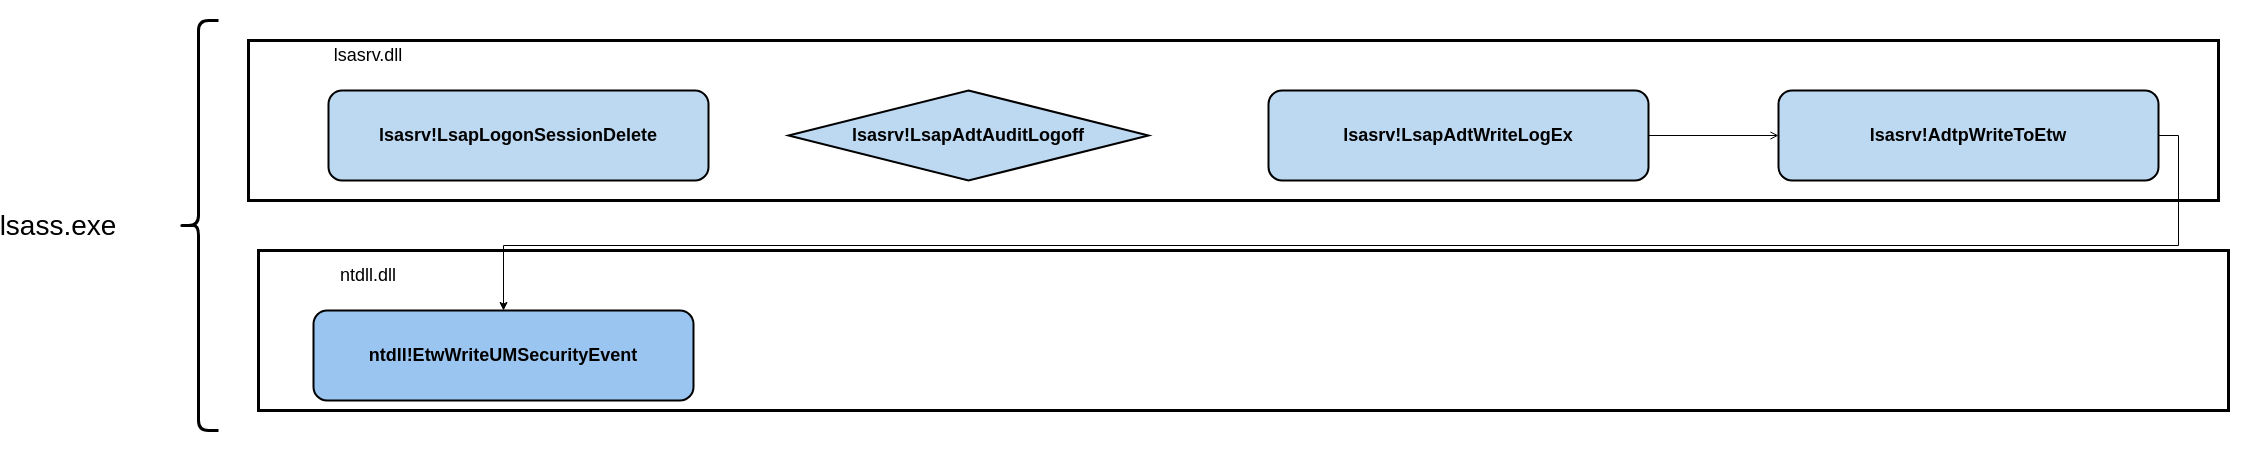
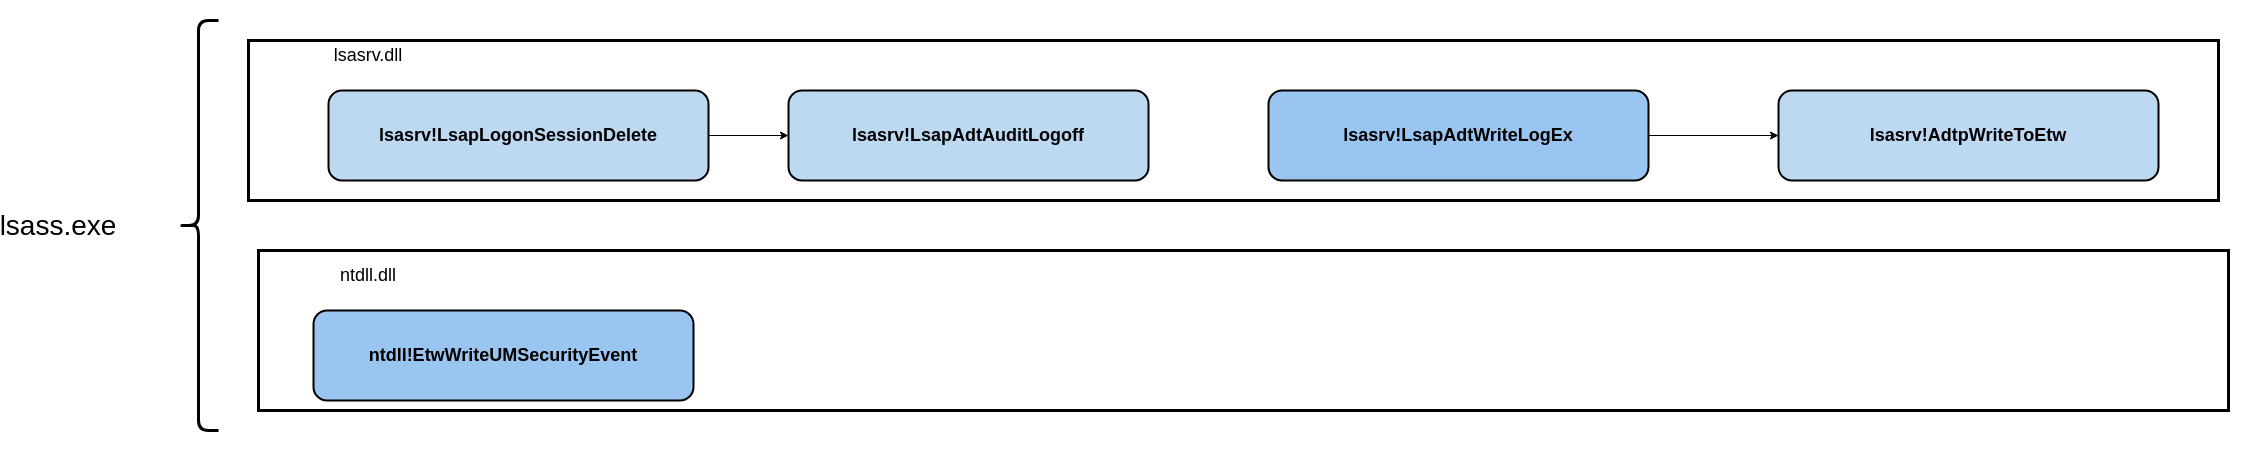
edge "lsasrv!LsapLogonSessionDelete" -> "lsasrv!LsapAdtAuditLogoff": added
node "lsasrv!LsapAdtAuditLogoff": shape diamond -> rounded rectangle
node "lsasrv!LsapAdtWriteLogEx": fillcolor #bdd8f1 -> #9bc5f1
edge "lsasrv!LsapAdtWriteLogEx" -> "lsasrv!AdtpWriteToEtw": arrowhead open -> classic
edge "lsasrv!AdtpWriteToEtw" -> "ntdll!EtwWriteUMSecurityEvent": removed
